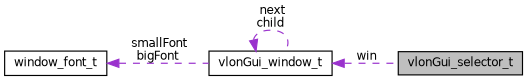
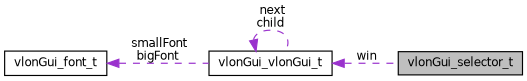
node "window_font_t": label "window_font_t" -> "vlonGui_font_t"
node "vlonGui_window_t": label "vlonGui_window_t" -> "vlonGui_vlonGui_t"
